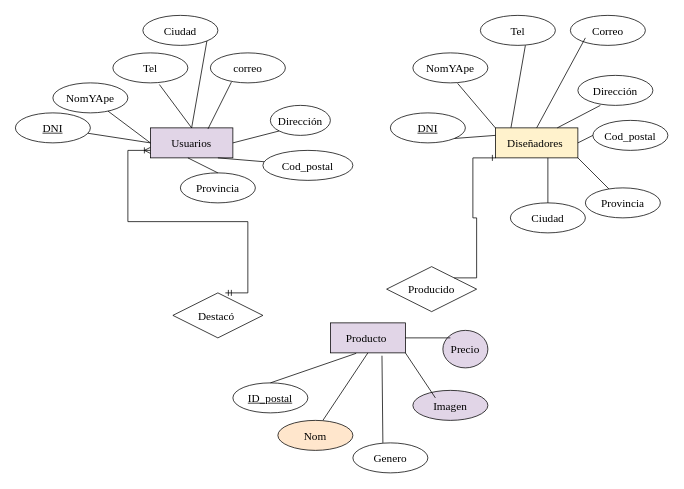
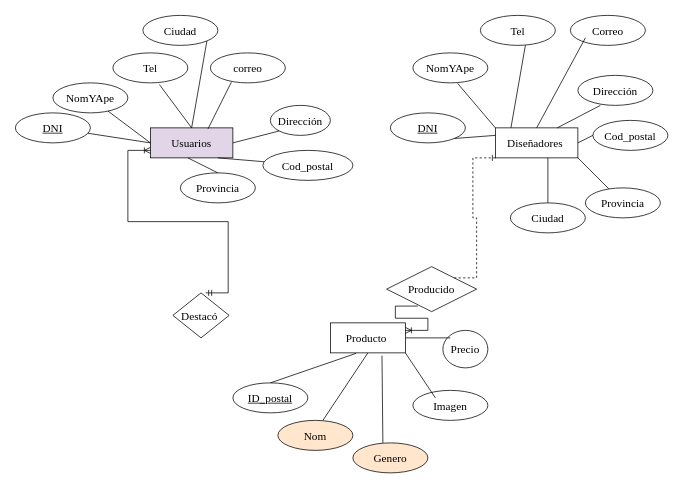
node "Diseñadores": fillcolor #fff2cc -> #ffffff
edge "Producido" -> "Diseñadores": style solid -> dashed
node "Destacó": size 90x45 -> 56x45
edge "Producido" -> "Producto": added
node "Producto": fillcolor #e1d5e7 -> #ffffff
node "Precio": fillcolor #e1d5e7 -> #ffffff
node "Imagen": fillcolor #e1d5e7 -> #ffffff
node "Genero": fillcolor #ffffff -> #ffe6cc
